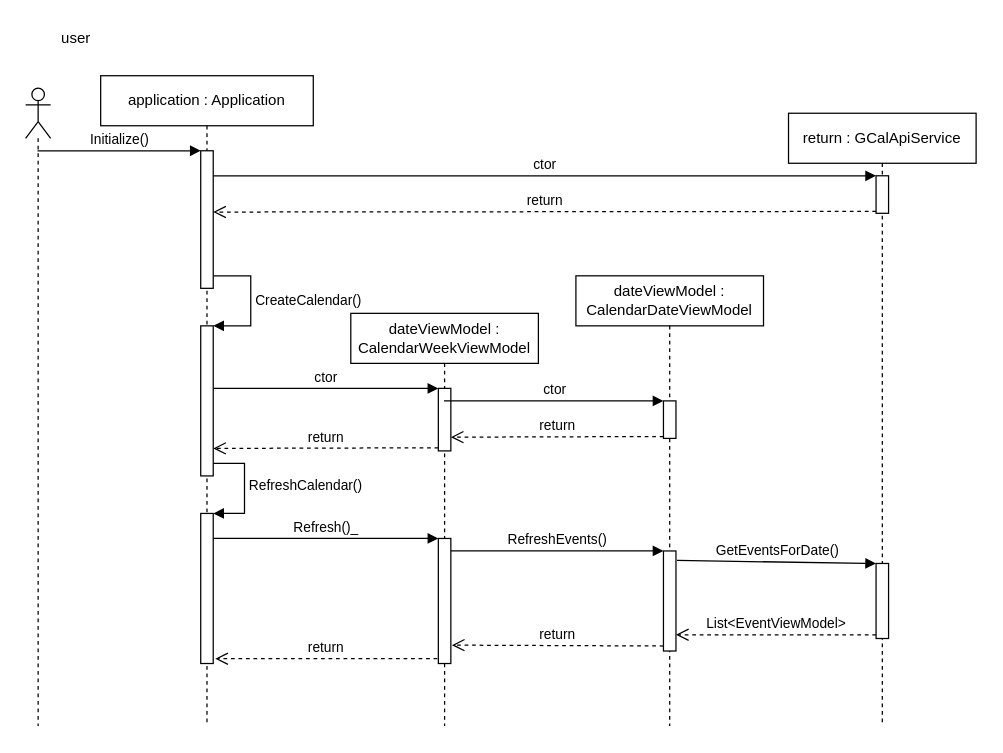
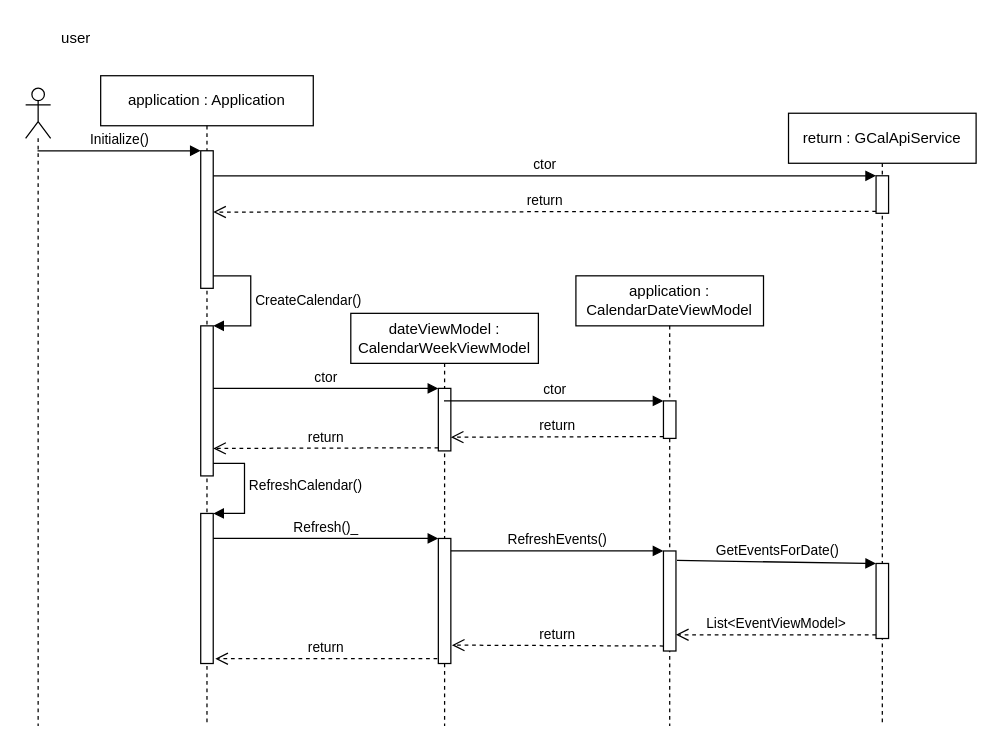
node "dateViewModel : CalendarDateViewModel": label "dateViewModel : CalendarDateViewModel" -> "application : CalendarDateViewModel"
